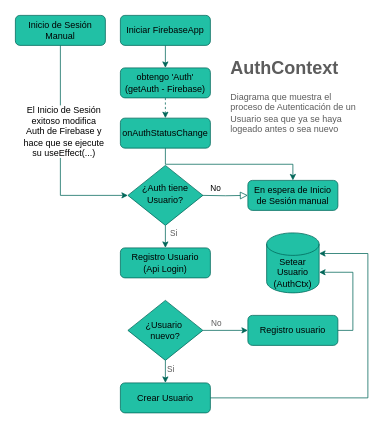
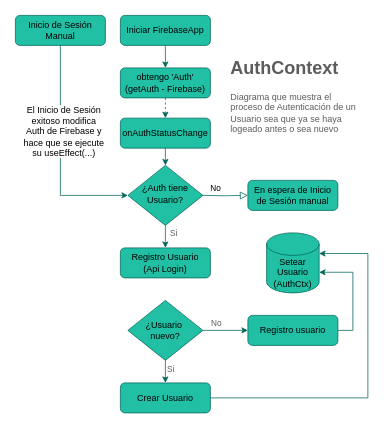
edge "onAuthStatusChange" -> "En espera de Inicio de Sesión manual": now "onAuthStatusChange" -> "¿Auth tiene Usuario?"
